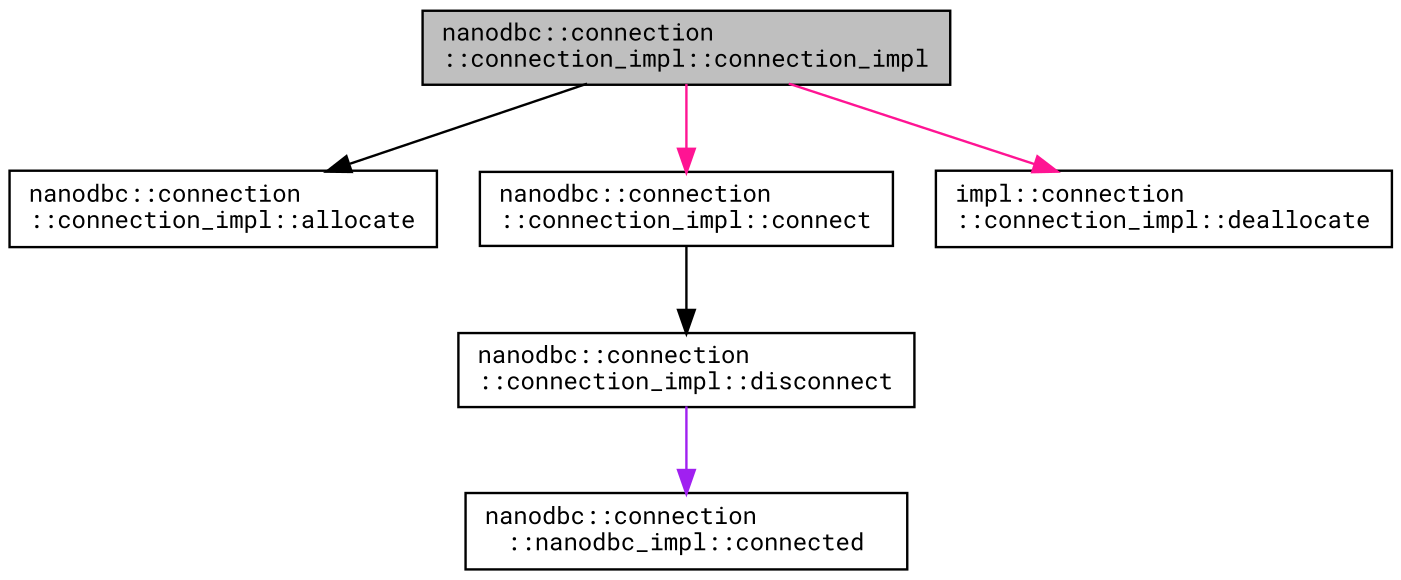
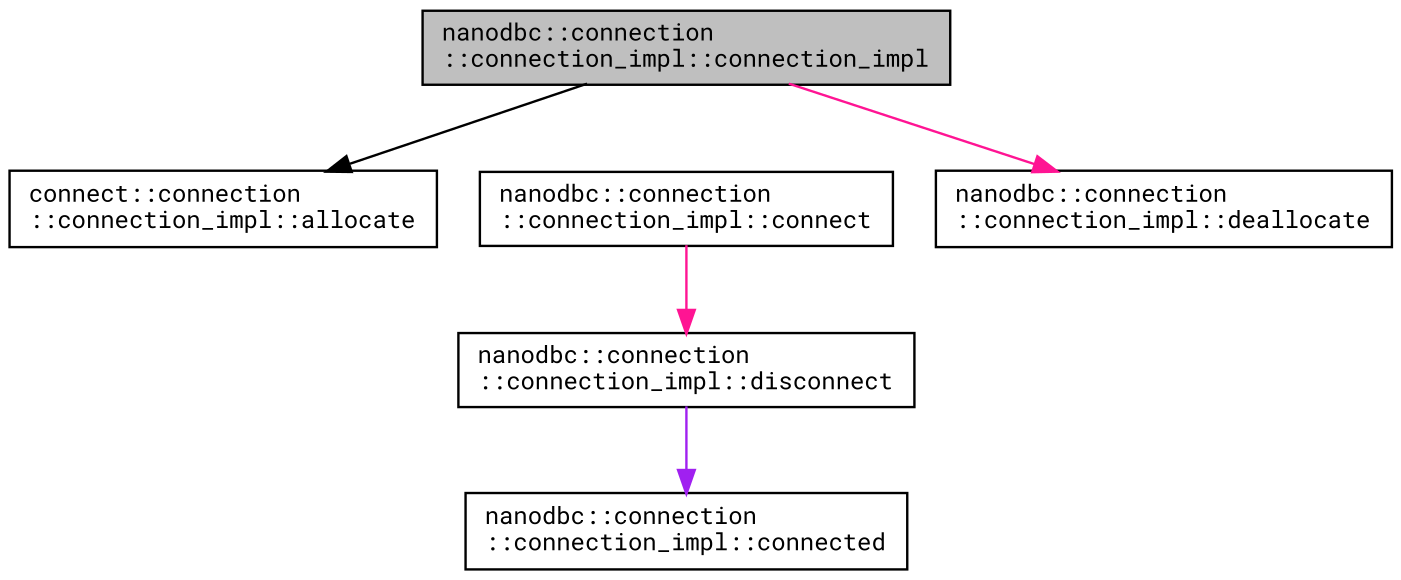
edge "nanodbc::connection ::connection_impl::connection_impl" -> "nanodbc::connection ::connection_impl::connect": removed
node "nanodbc::connection ::connection_impl::allocate": label "nanodbc::connection ::connection_impl::allocate" -> "connect::connection ::connection_impl::allocate"
node "impl::connection ::connection_impl::deallocate": label "impl::connection ::connection_impl::deallocate" -> "nanodbc::connection ::connection_impl::deallocate"
edge "nanodbc::connection ::connection_impl::connect" -> "nanodbc::connection ::connection_impl::disconnect": color black -> deeppink
node "nanodbc::connection ::nanodbc_impl::connected": label "nanodbc::connection ::nanodbc_impl::connected" -> "nanodbc::connection ::connection_impl::connected"
